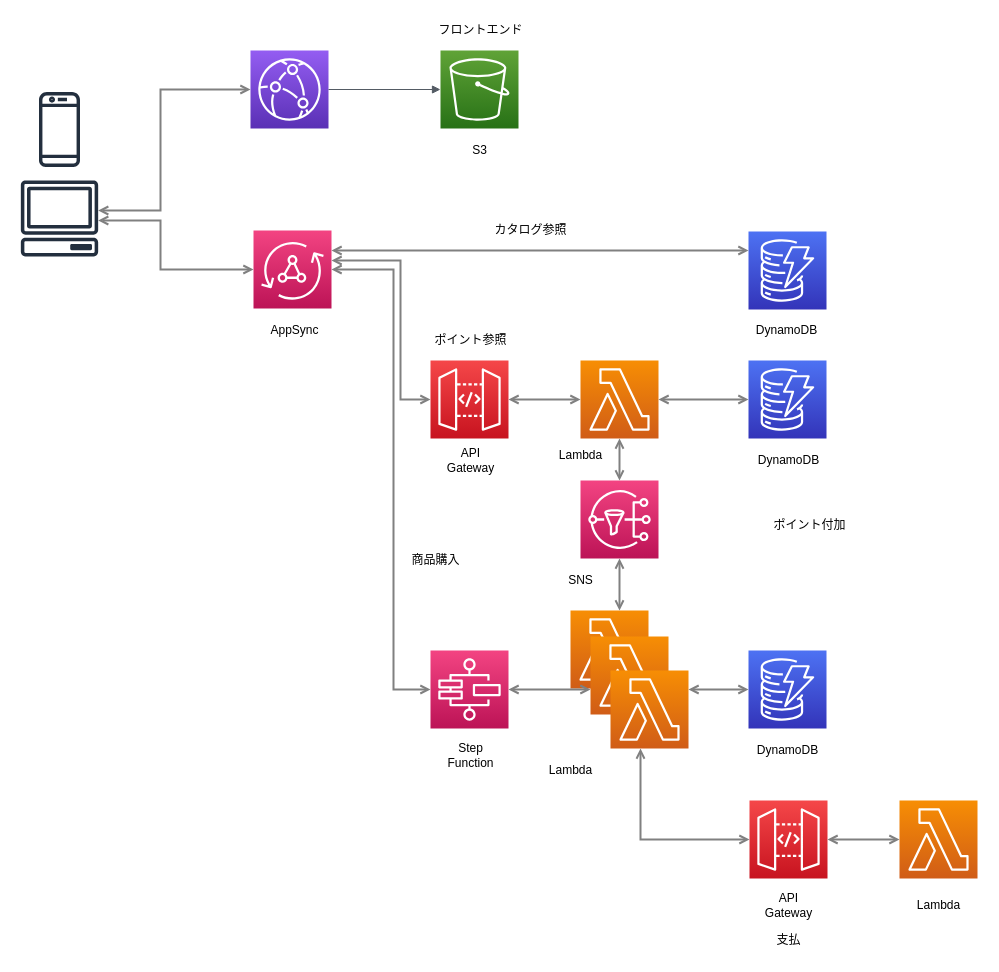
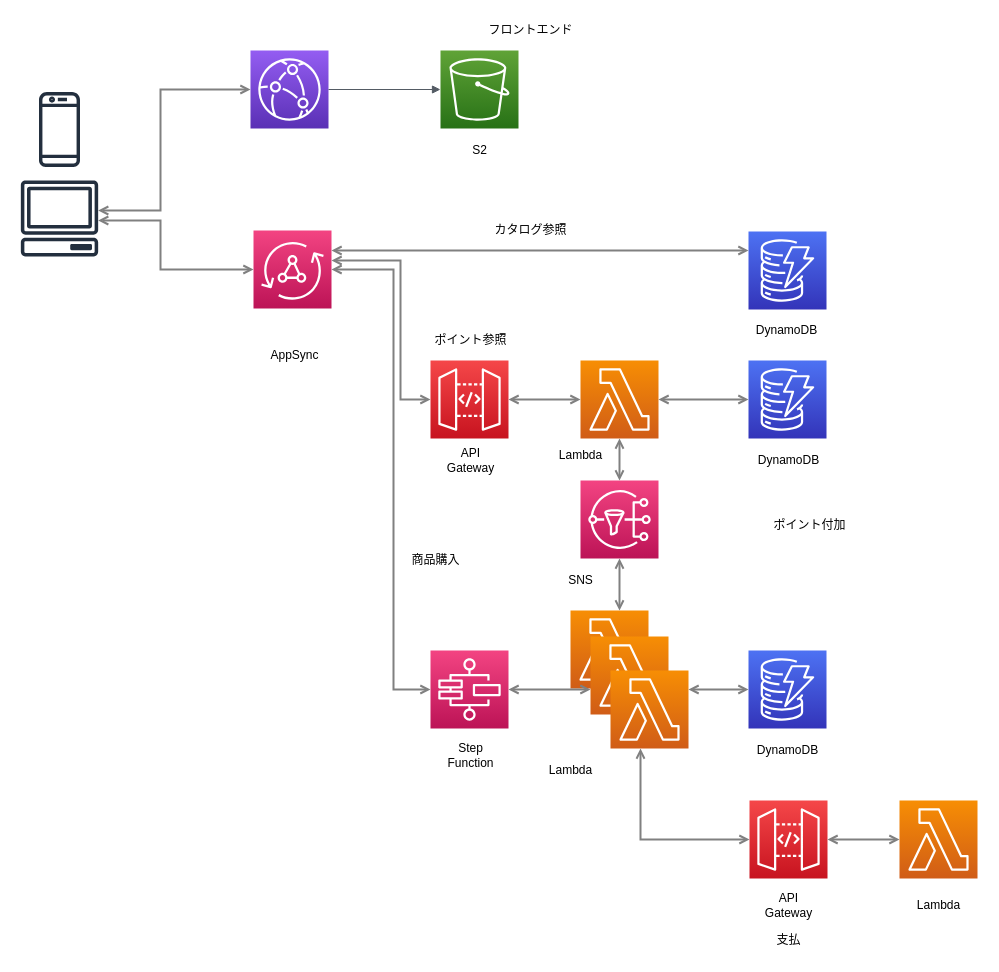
node "フロントエンド": moved (481, 31) -> (531, 31)
node "S3": label "S3" -> "S2"
node "AppSync": moved (295, 331) -> (295, 356)
